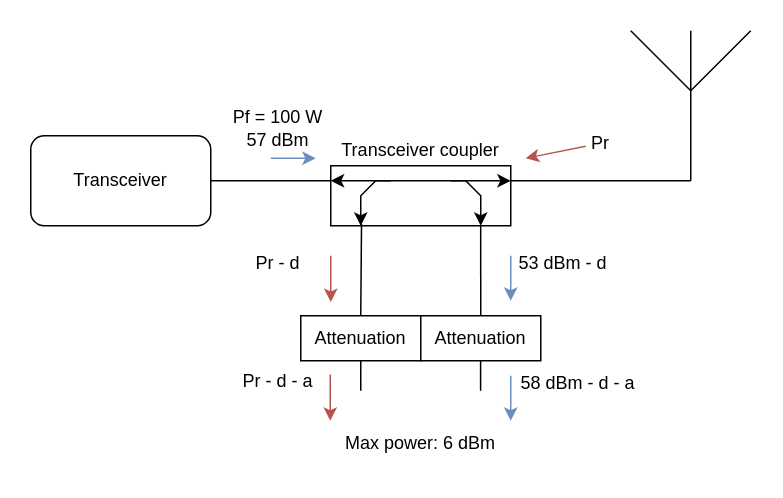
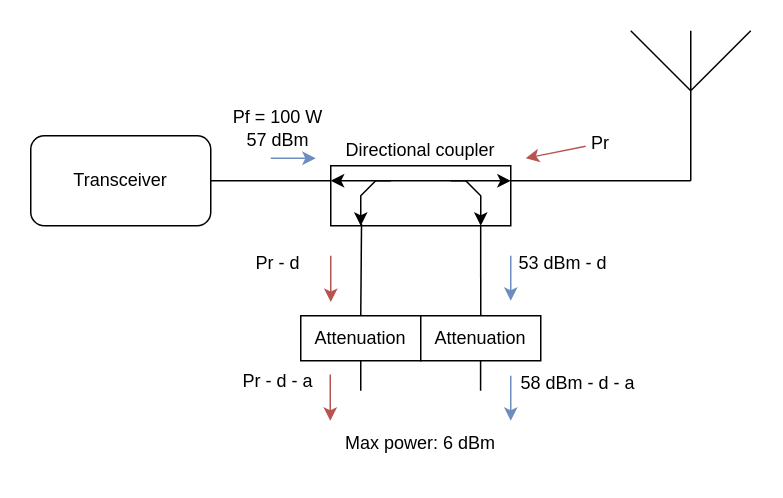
node "Transceiver coupler": label "Transceiver coupler" -> "Directional coupler"
